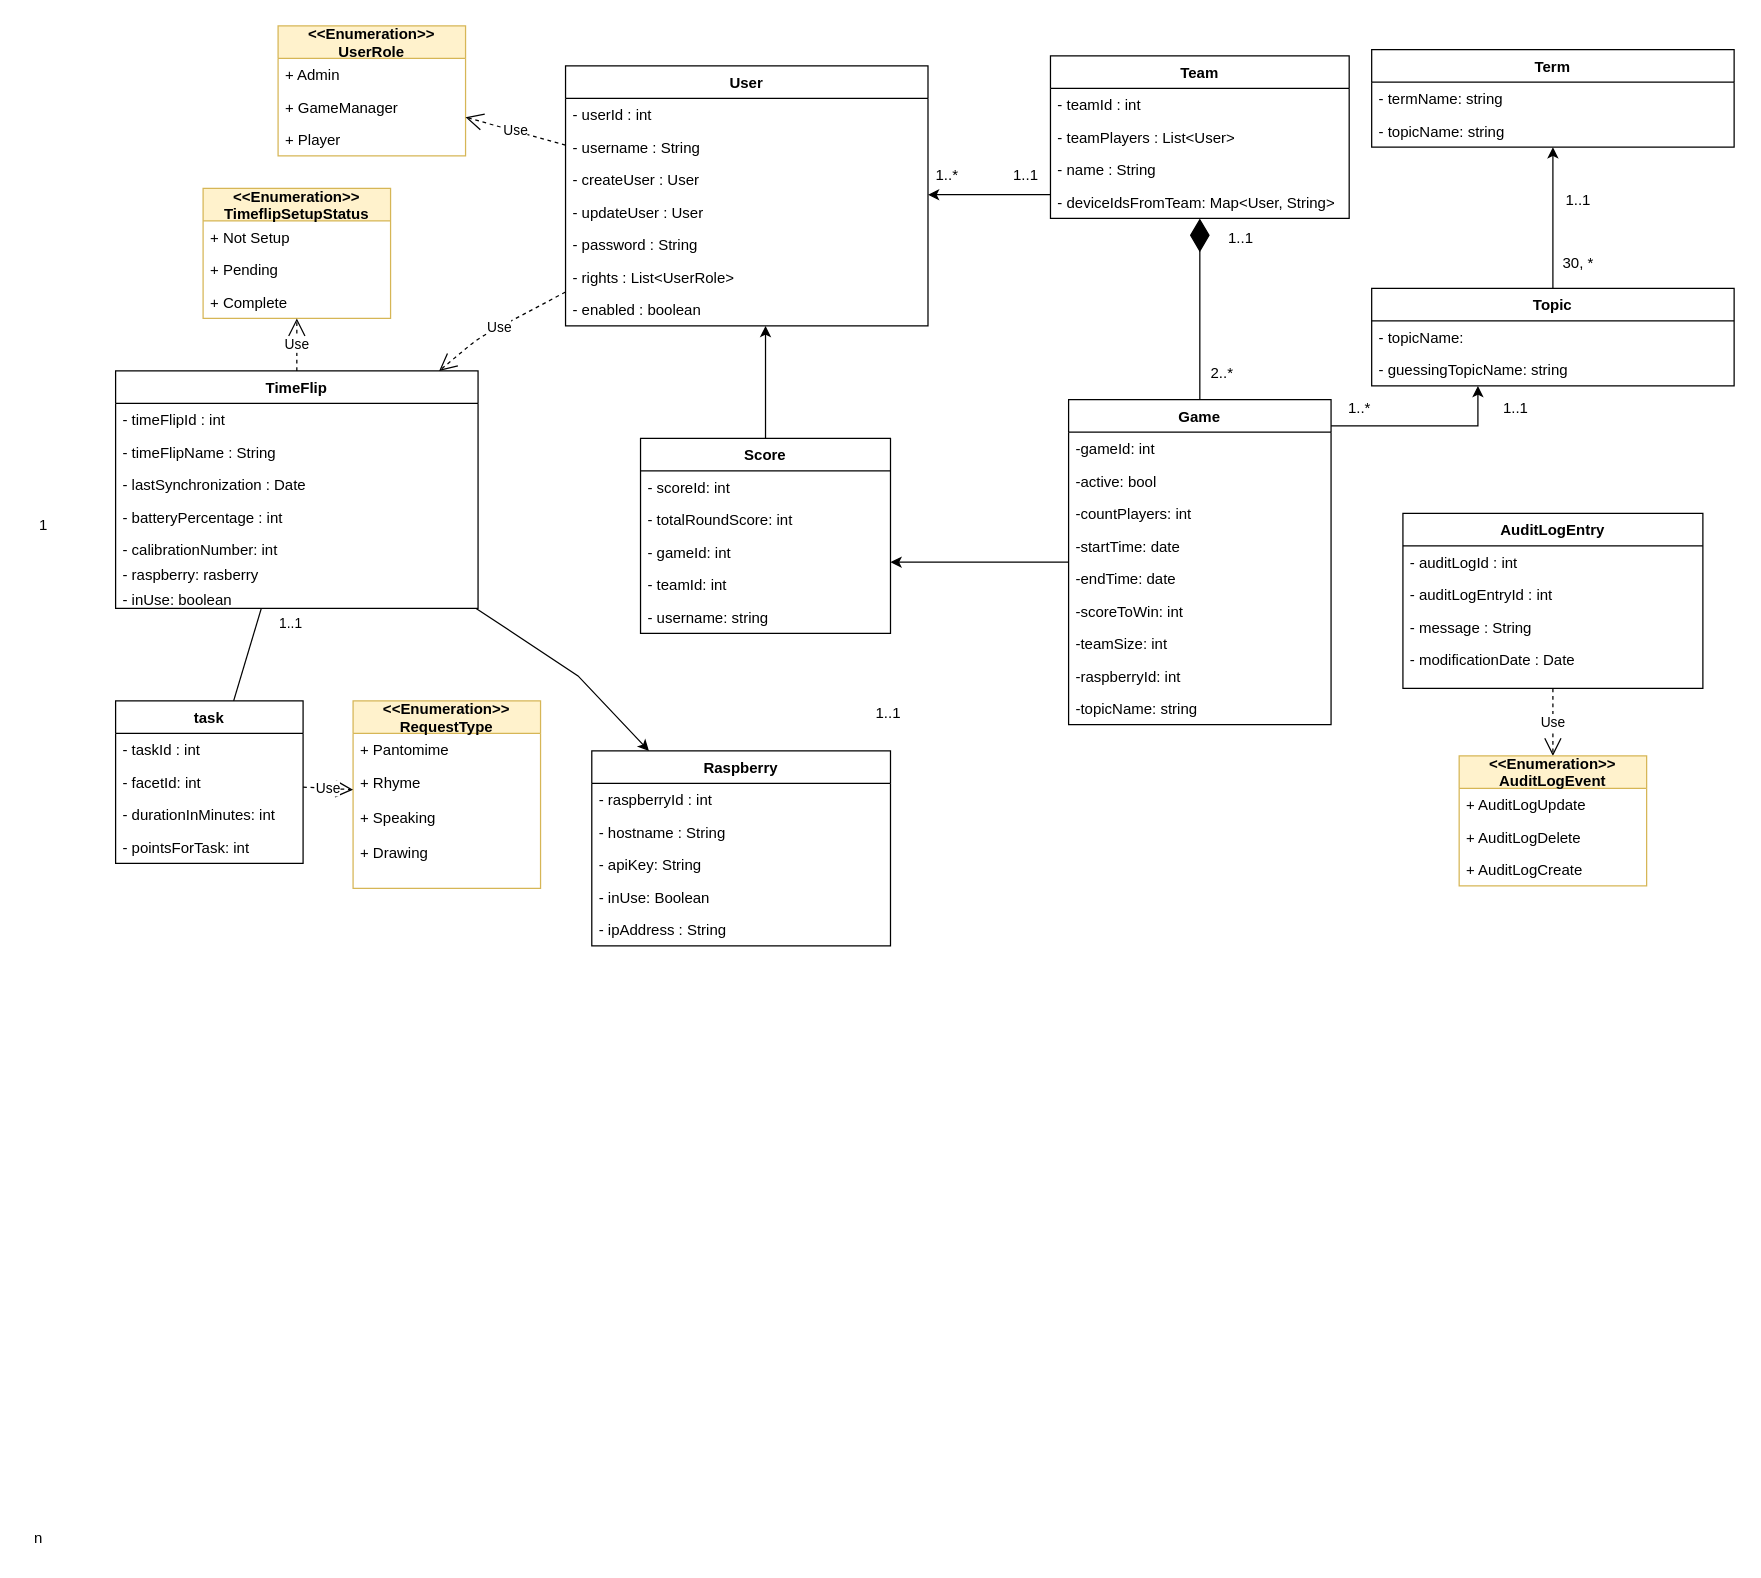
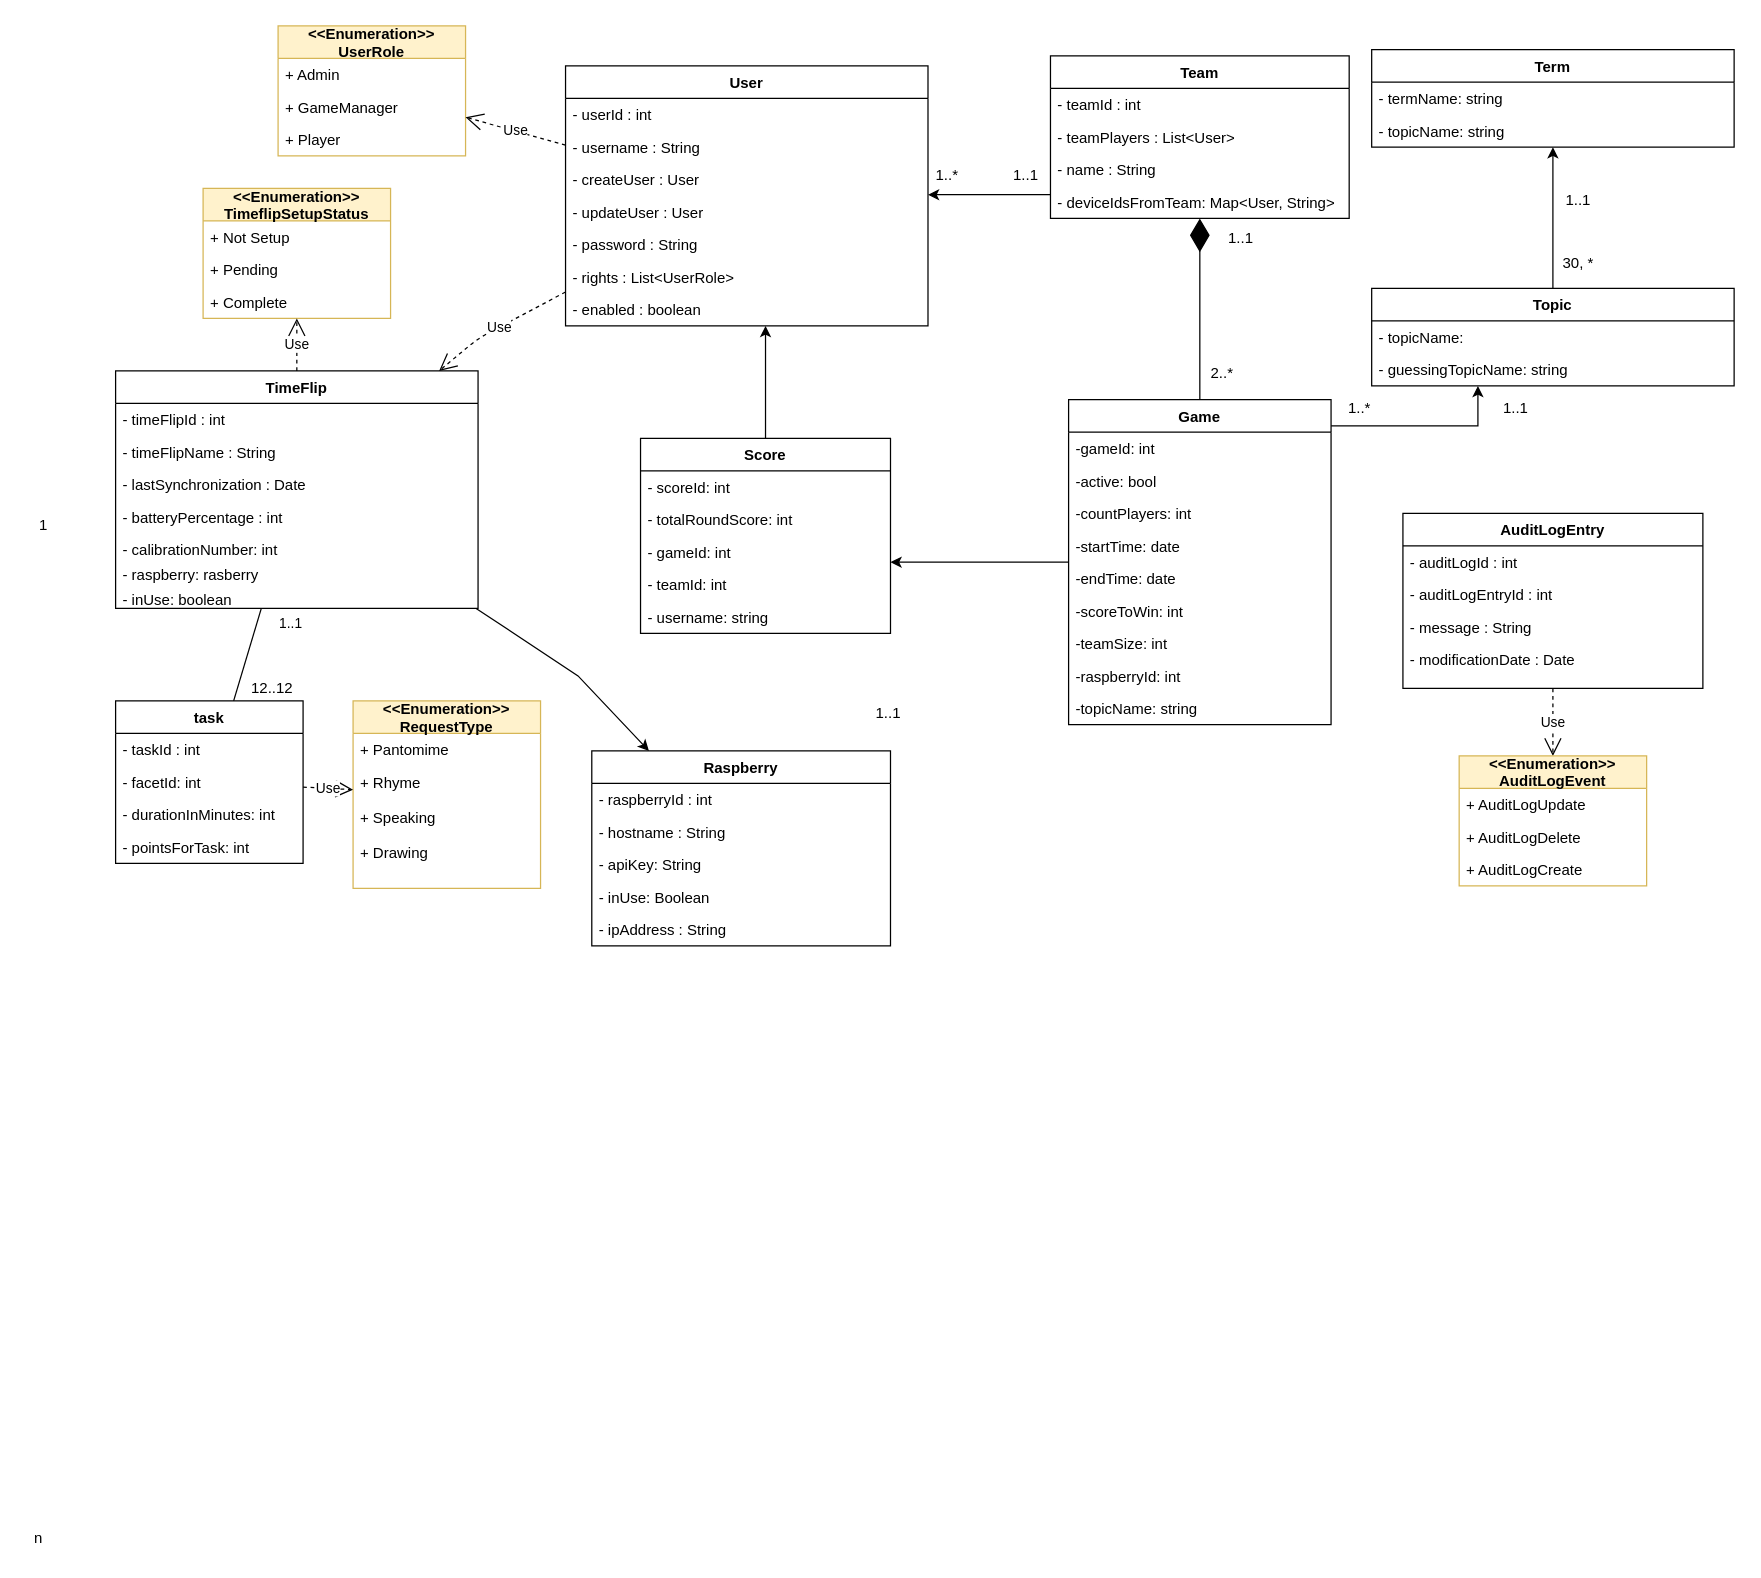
node "12..12": added
